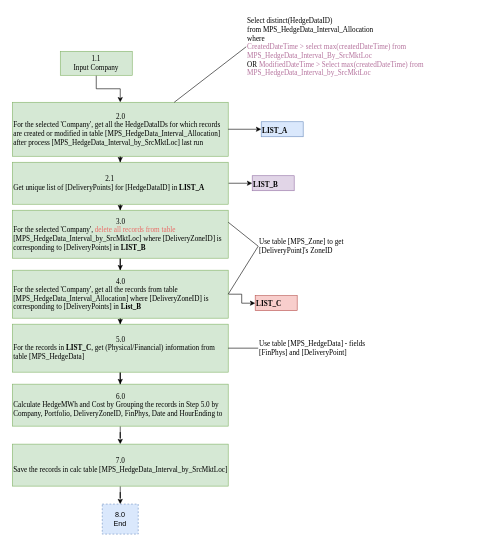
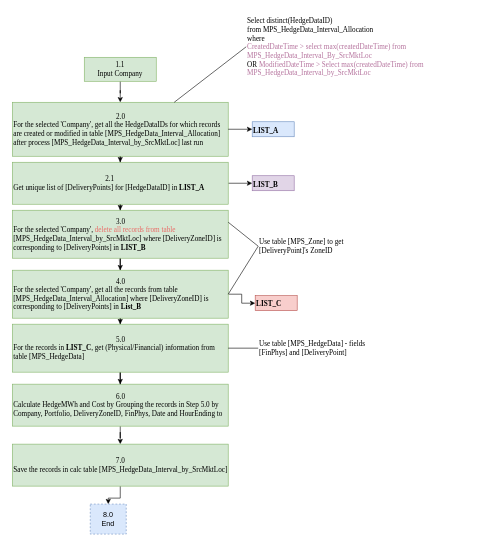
node "1.1 Input Company": moved (96, 63) -> (120, 69)
node "LIST_A": moved (282, 129) -> (273, 129)
node "8.0 End": moved (120, 519) -> (108, 519)
